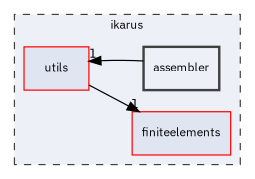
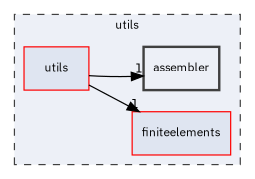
cluster "ikarus": label "ikarus" -> "utils"
edge "assembler" -> "utils": reversed
